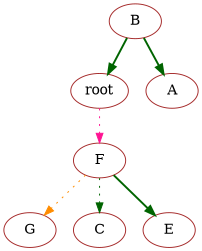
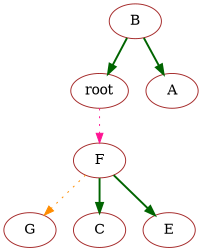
edge "F" -> "C": style dotted -> bold
